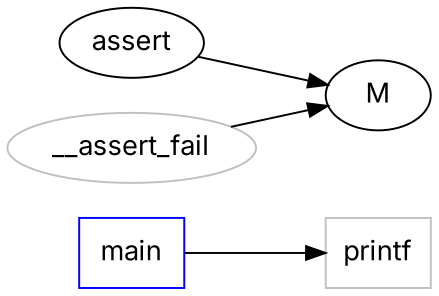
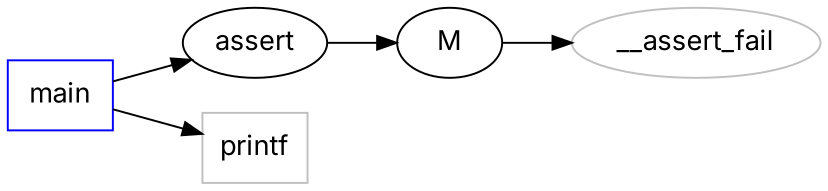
edge "main" -> "assert": added
edge "__assert_fail" -> "M": reversed
